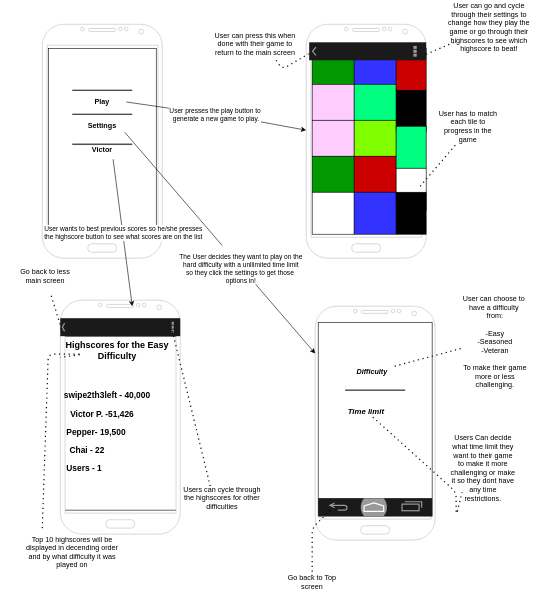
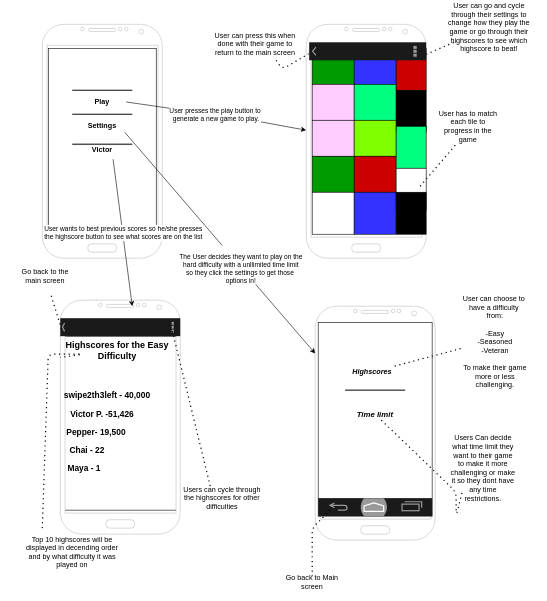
node "Go back to less main screen": label "Go back to less main screen" -> "Go back to the main screen"
node "Difficulty": label "Difficulty" -> "Highscores"
node "Time limit": moved (366, 411) -> (375, 414)
node "Users - 1": label "Users - 1" -> "Maya - 1"
node "Go back to Top screen": label "Go back to Top screen" -> "Go back to Main screen"
